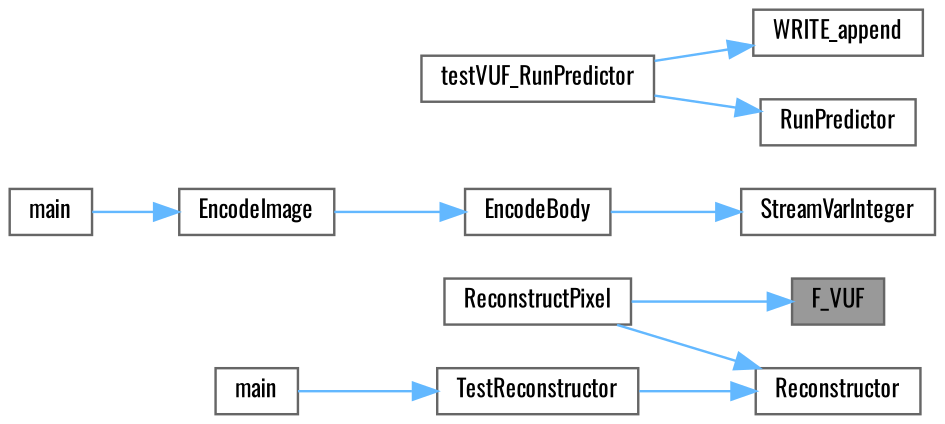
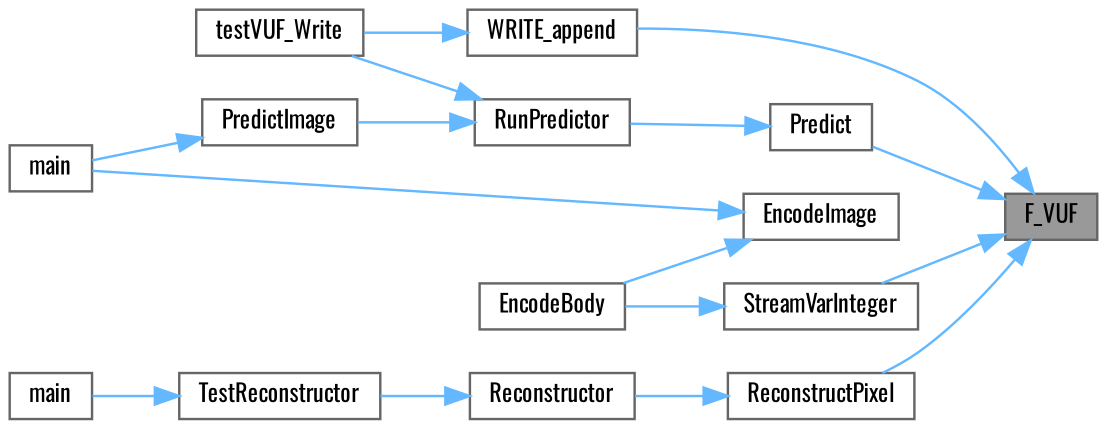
edge "WRITE_append" -> "F_VUF": added
node "testVUF_RunPredictor": label "testVUF_RunPredictor" -> "testVUF_Write"
node "PredictImage": added
node "Predict": added
edge "EncodeImage" -> "EncodeBody": reversed
edge "StreamVarInteger" -> "F_VUF": added
edge "ReconstructPixel" -> "Reconstructor": reversed
